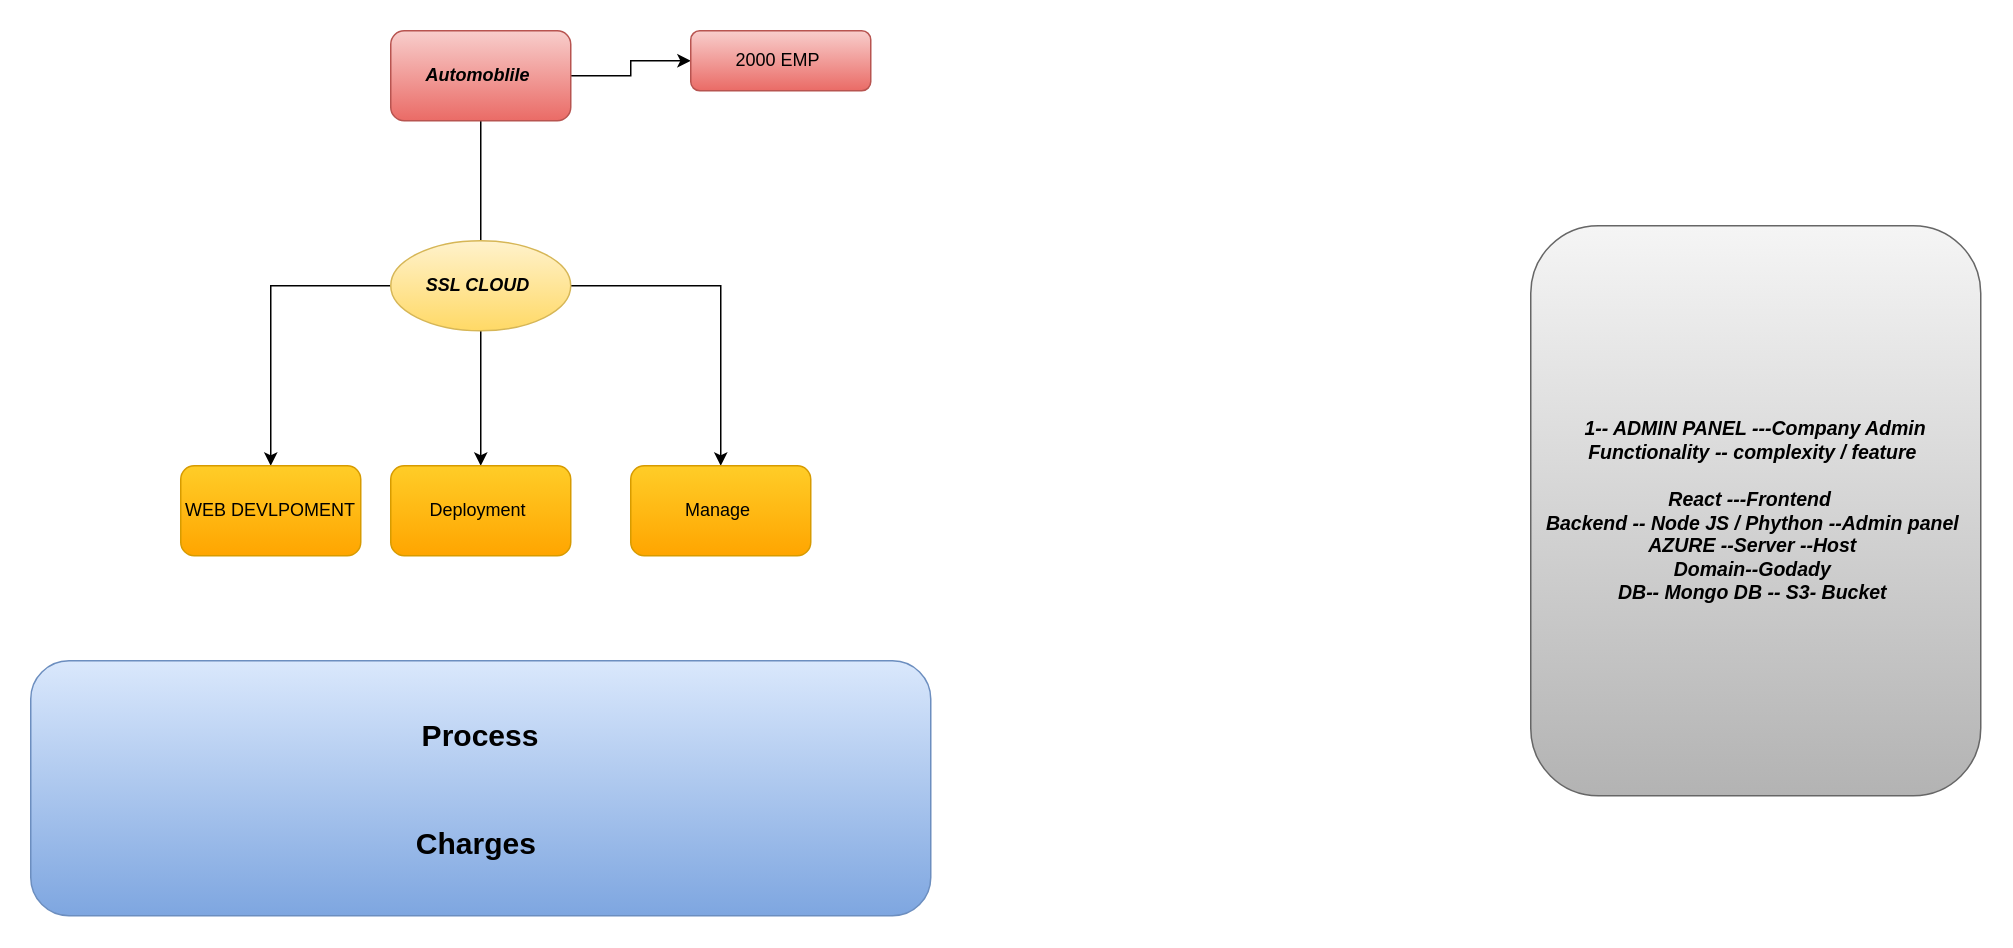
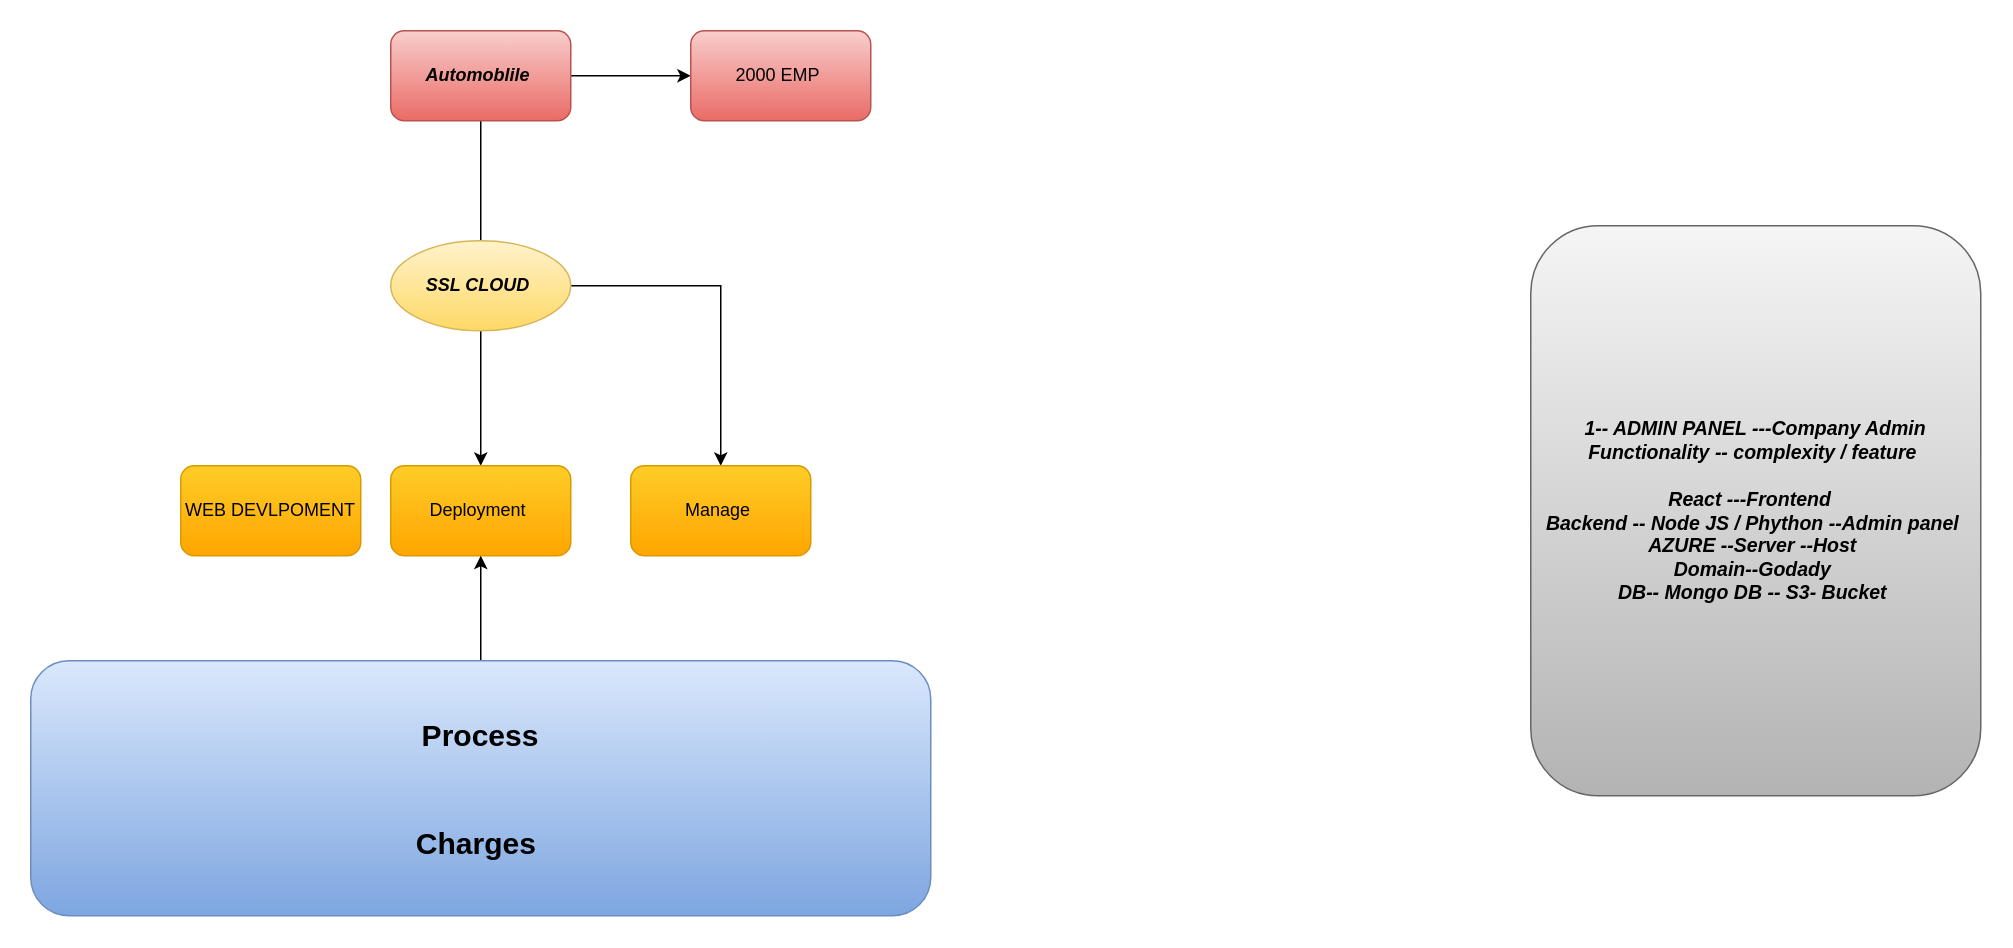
node "2000 EMP": size 180x60 -> 180x90
edge "SSL CLOUD" -> "WEB DEVLPOMENT": removed
edge "Process Charges" -> "Deployment": added
